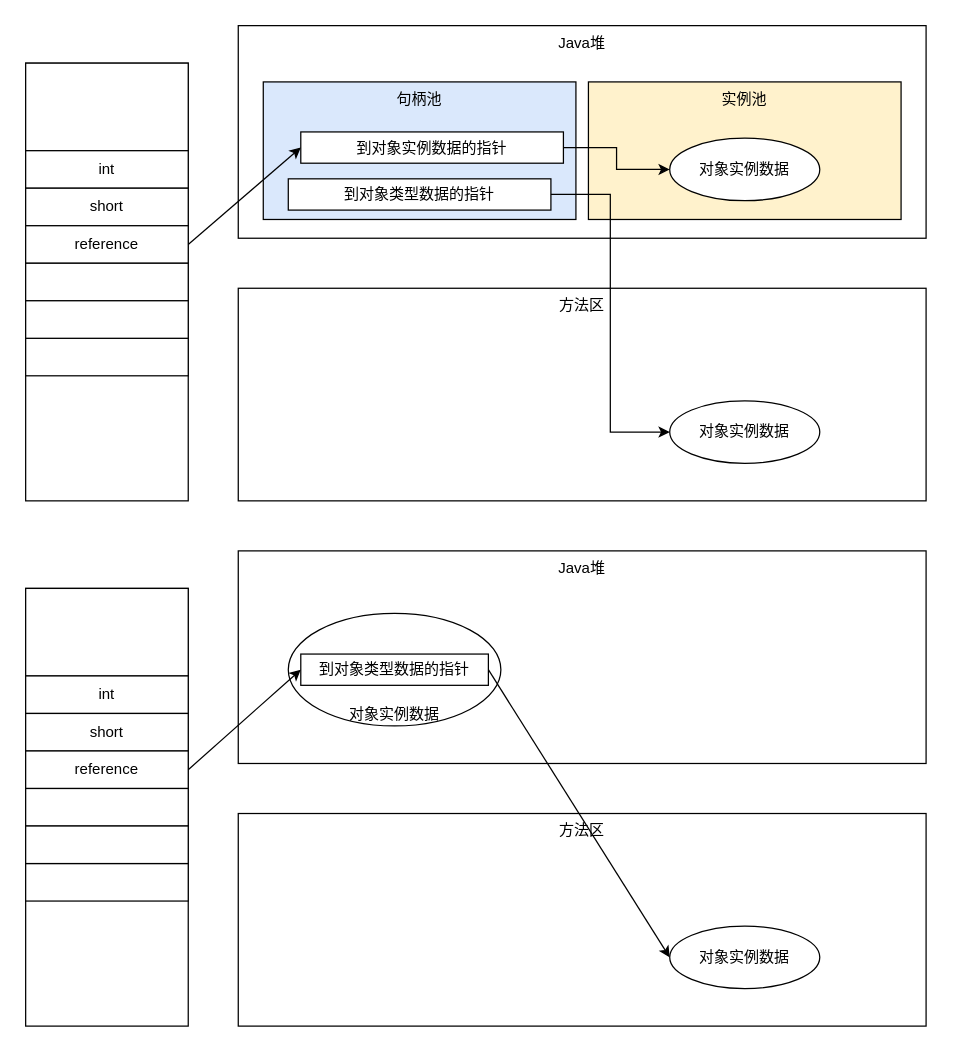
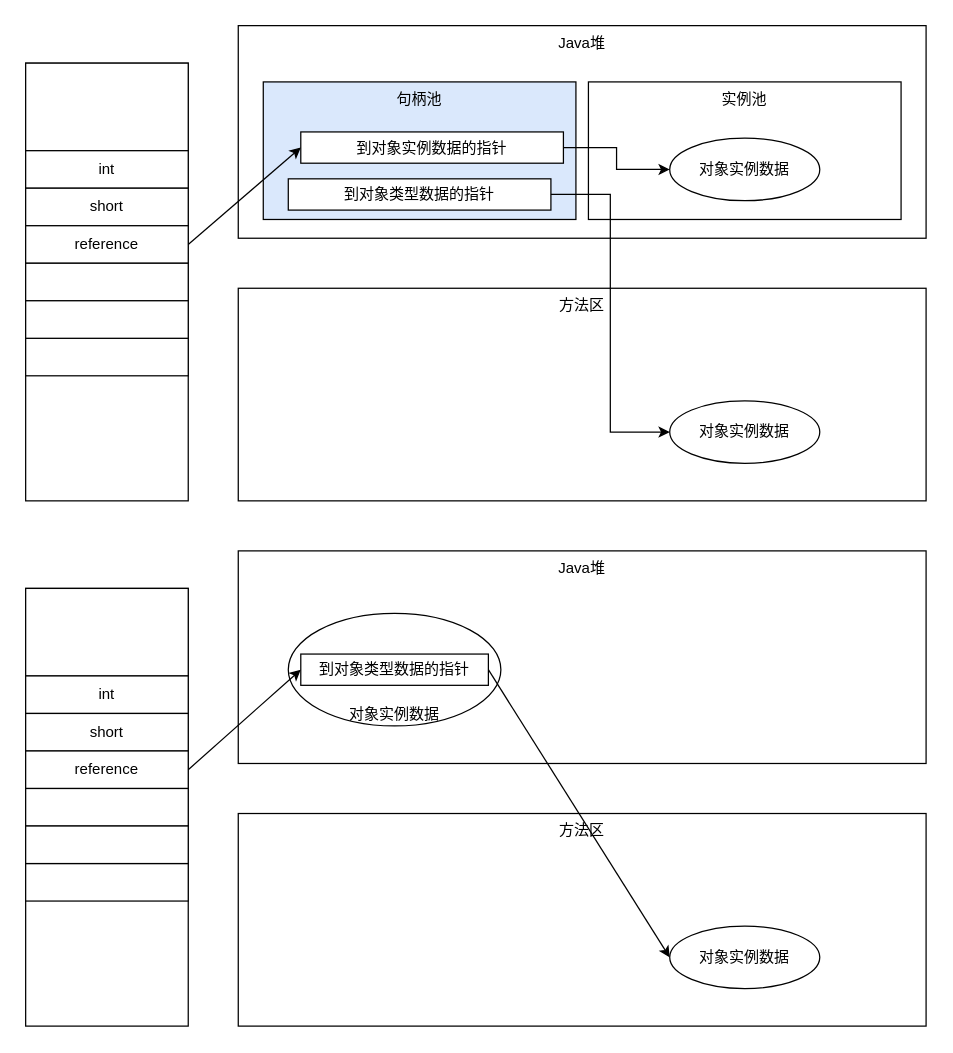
node "实例池": fillcolor #fff2cc -> #ffffff
